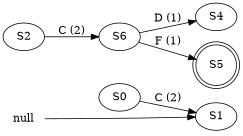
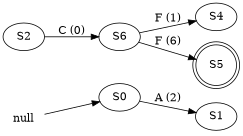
edge "S6" -> "S4": label "D (1)" -> "F (1)"
edge "S2" -> "S6": label "C (2)" -> "C (0)"
edge "S6" -> "S5": label "F (1)" -> "F (6)"
edge "S0" -> "S1": label "C (2)" -> "A (2)"
edge "null" -> "S1": now "null" -> "S0"
